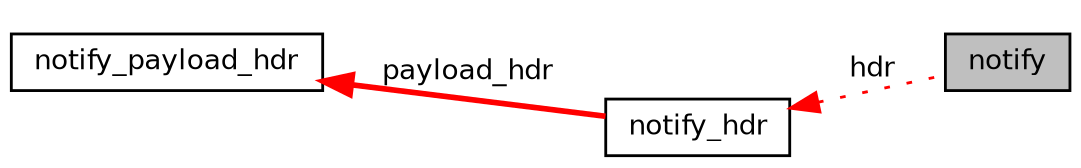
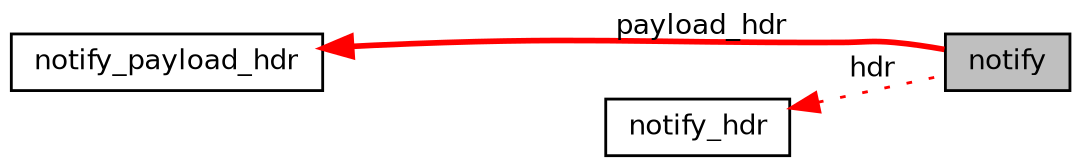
edge "notify_hdr" -> "notify_payload_hdr": now "notify" -> "notify_payload_hdr"
